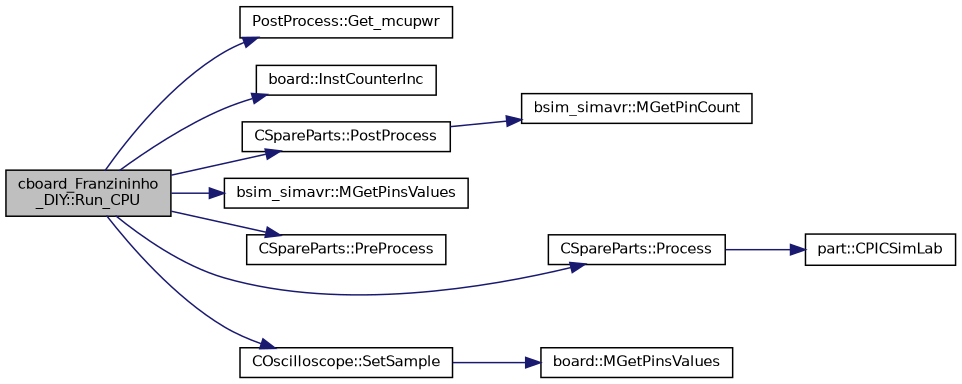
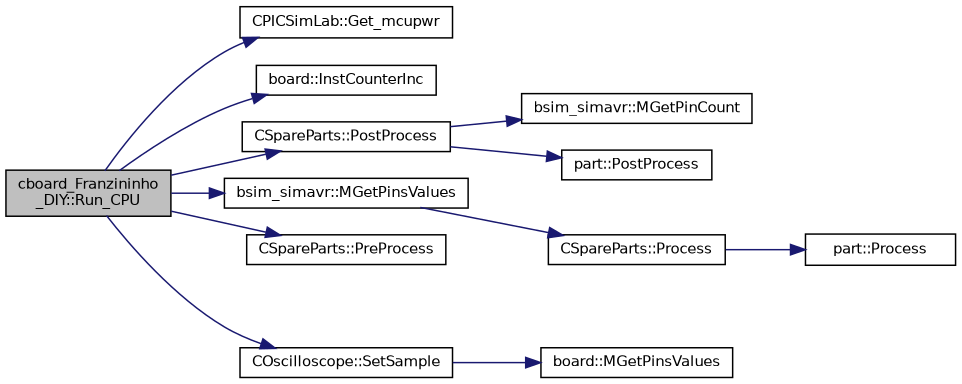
node "PostProcess::Get_mcupwr": label "PostProcess::Get_mcupwr" -> "CPICSimLab::Get_mcupwr"
node "part::PostProcess": added
node "part::CPICSimLab": label "part::CPICSimLab" -> "part::Process"
edge "cboard_Franzininho _DIY::Run_CPU" -> "CSpareParts::Process": now "bsim_simavr::MGetPinsValues" -> "CSpareParts::Process"
